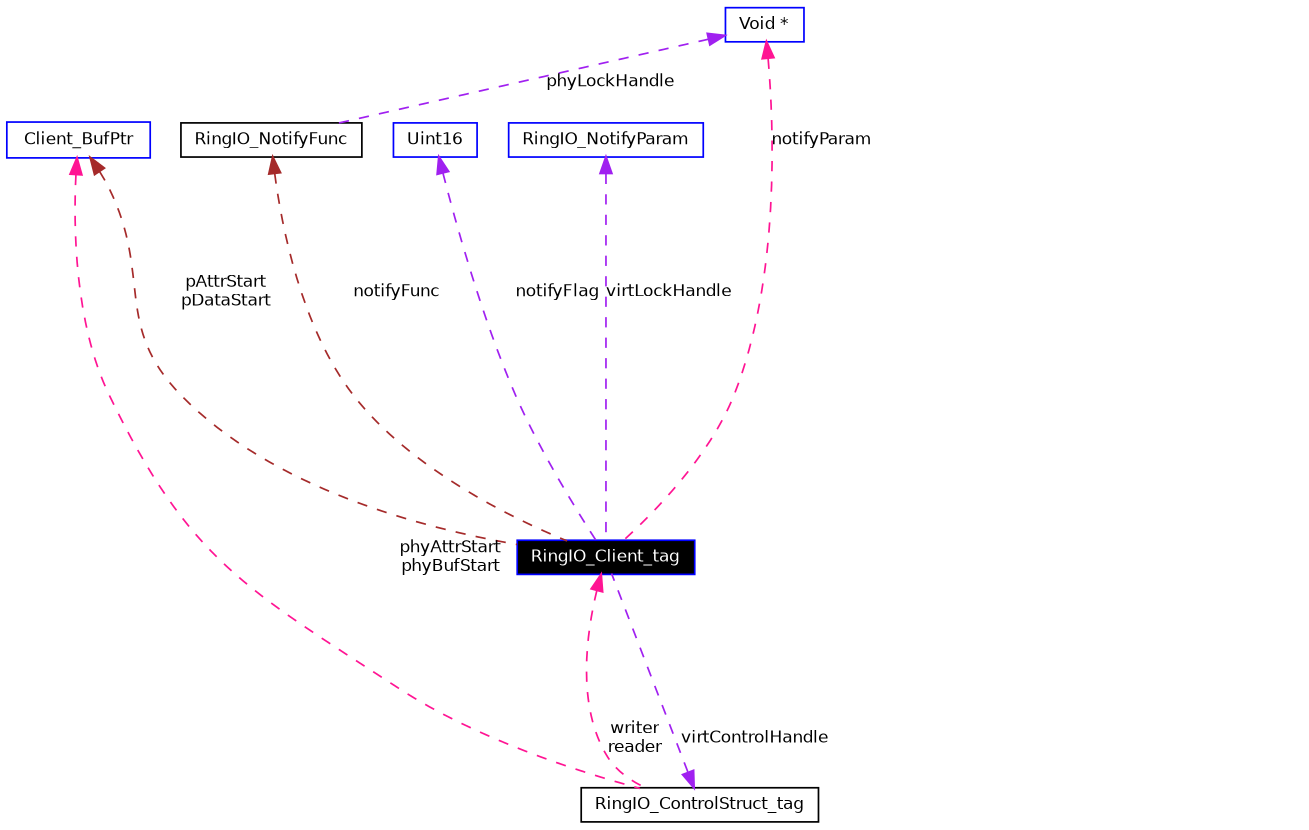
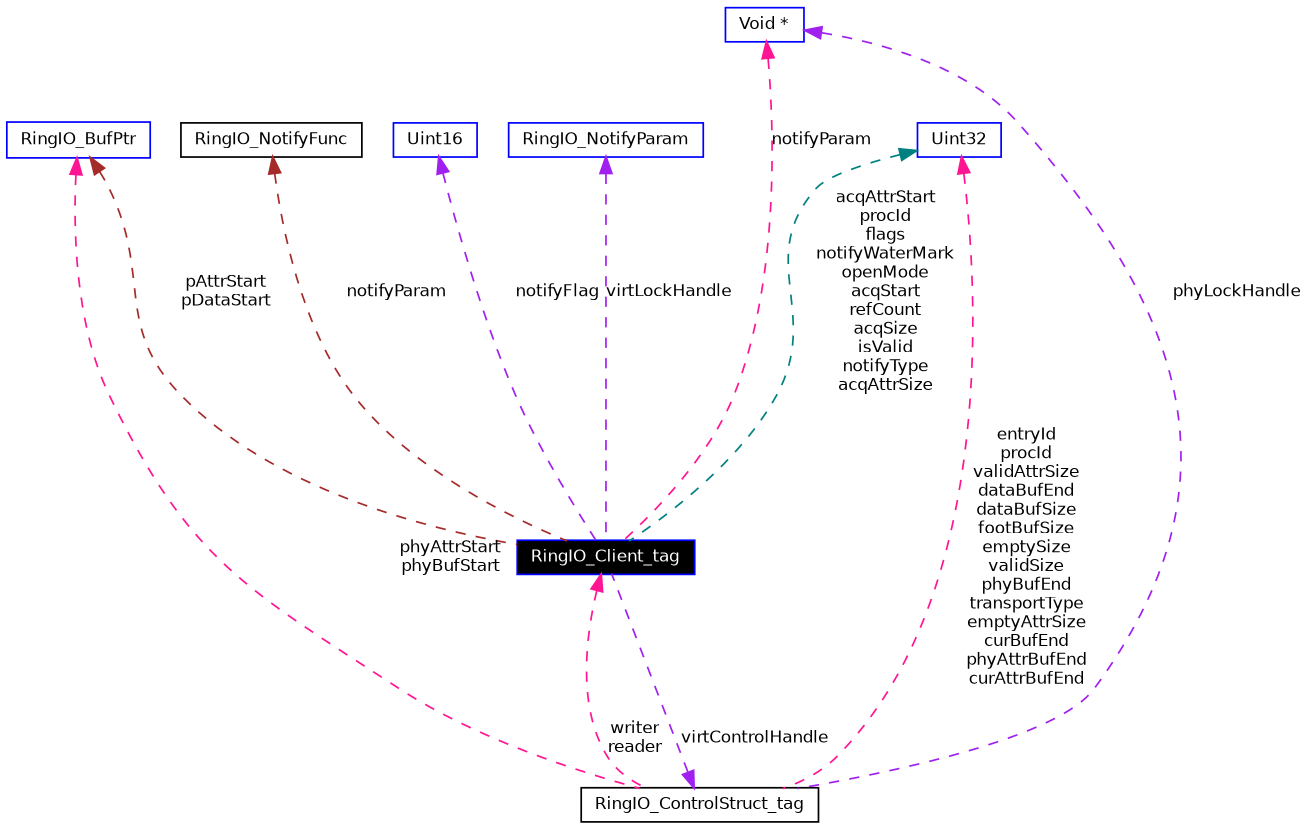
edge "RingIO_NotifyFunc" -> "Void *": now "RingIO_ControlStruct_tag" -> "Void *"
node "Client_BufPtr": label "Client_BufPtr" -> "RingIO_BufPtr"
node "Uint32": added
edge "RingIO_Client_tag" -> "RingIO_NotifyFunc": label "notifyFunc" -> "notifyParam"
